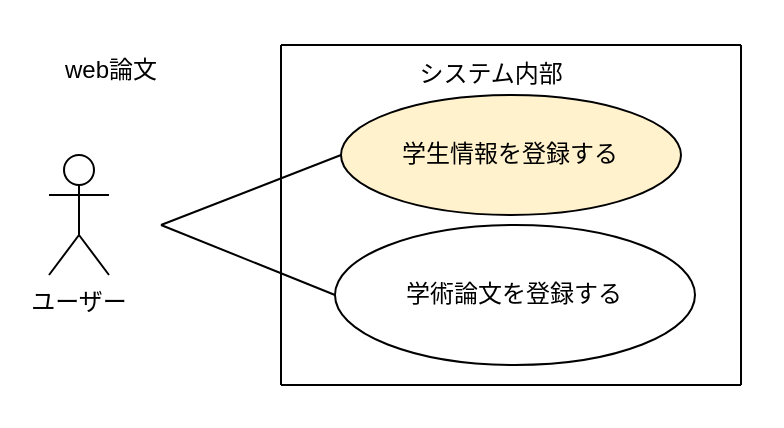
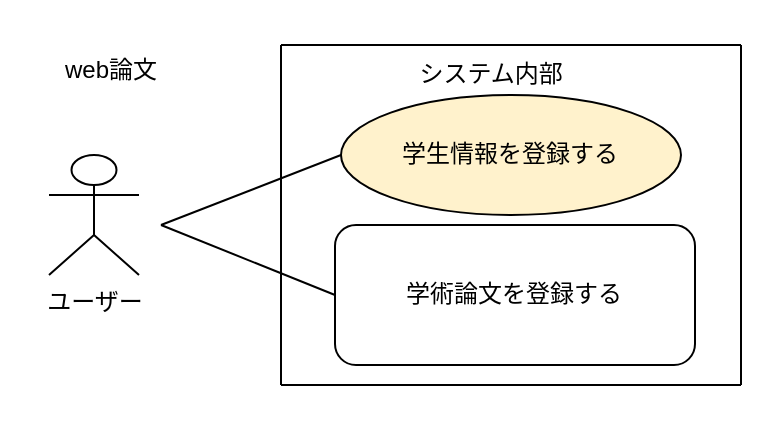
node "ユーザー": size 60x120 -> 90x120
node "学術論文を登録する": shape ellipse -> rounded rectangle
